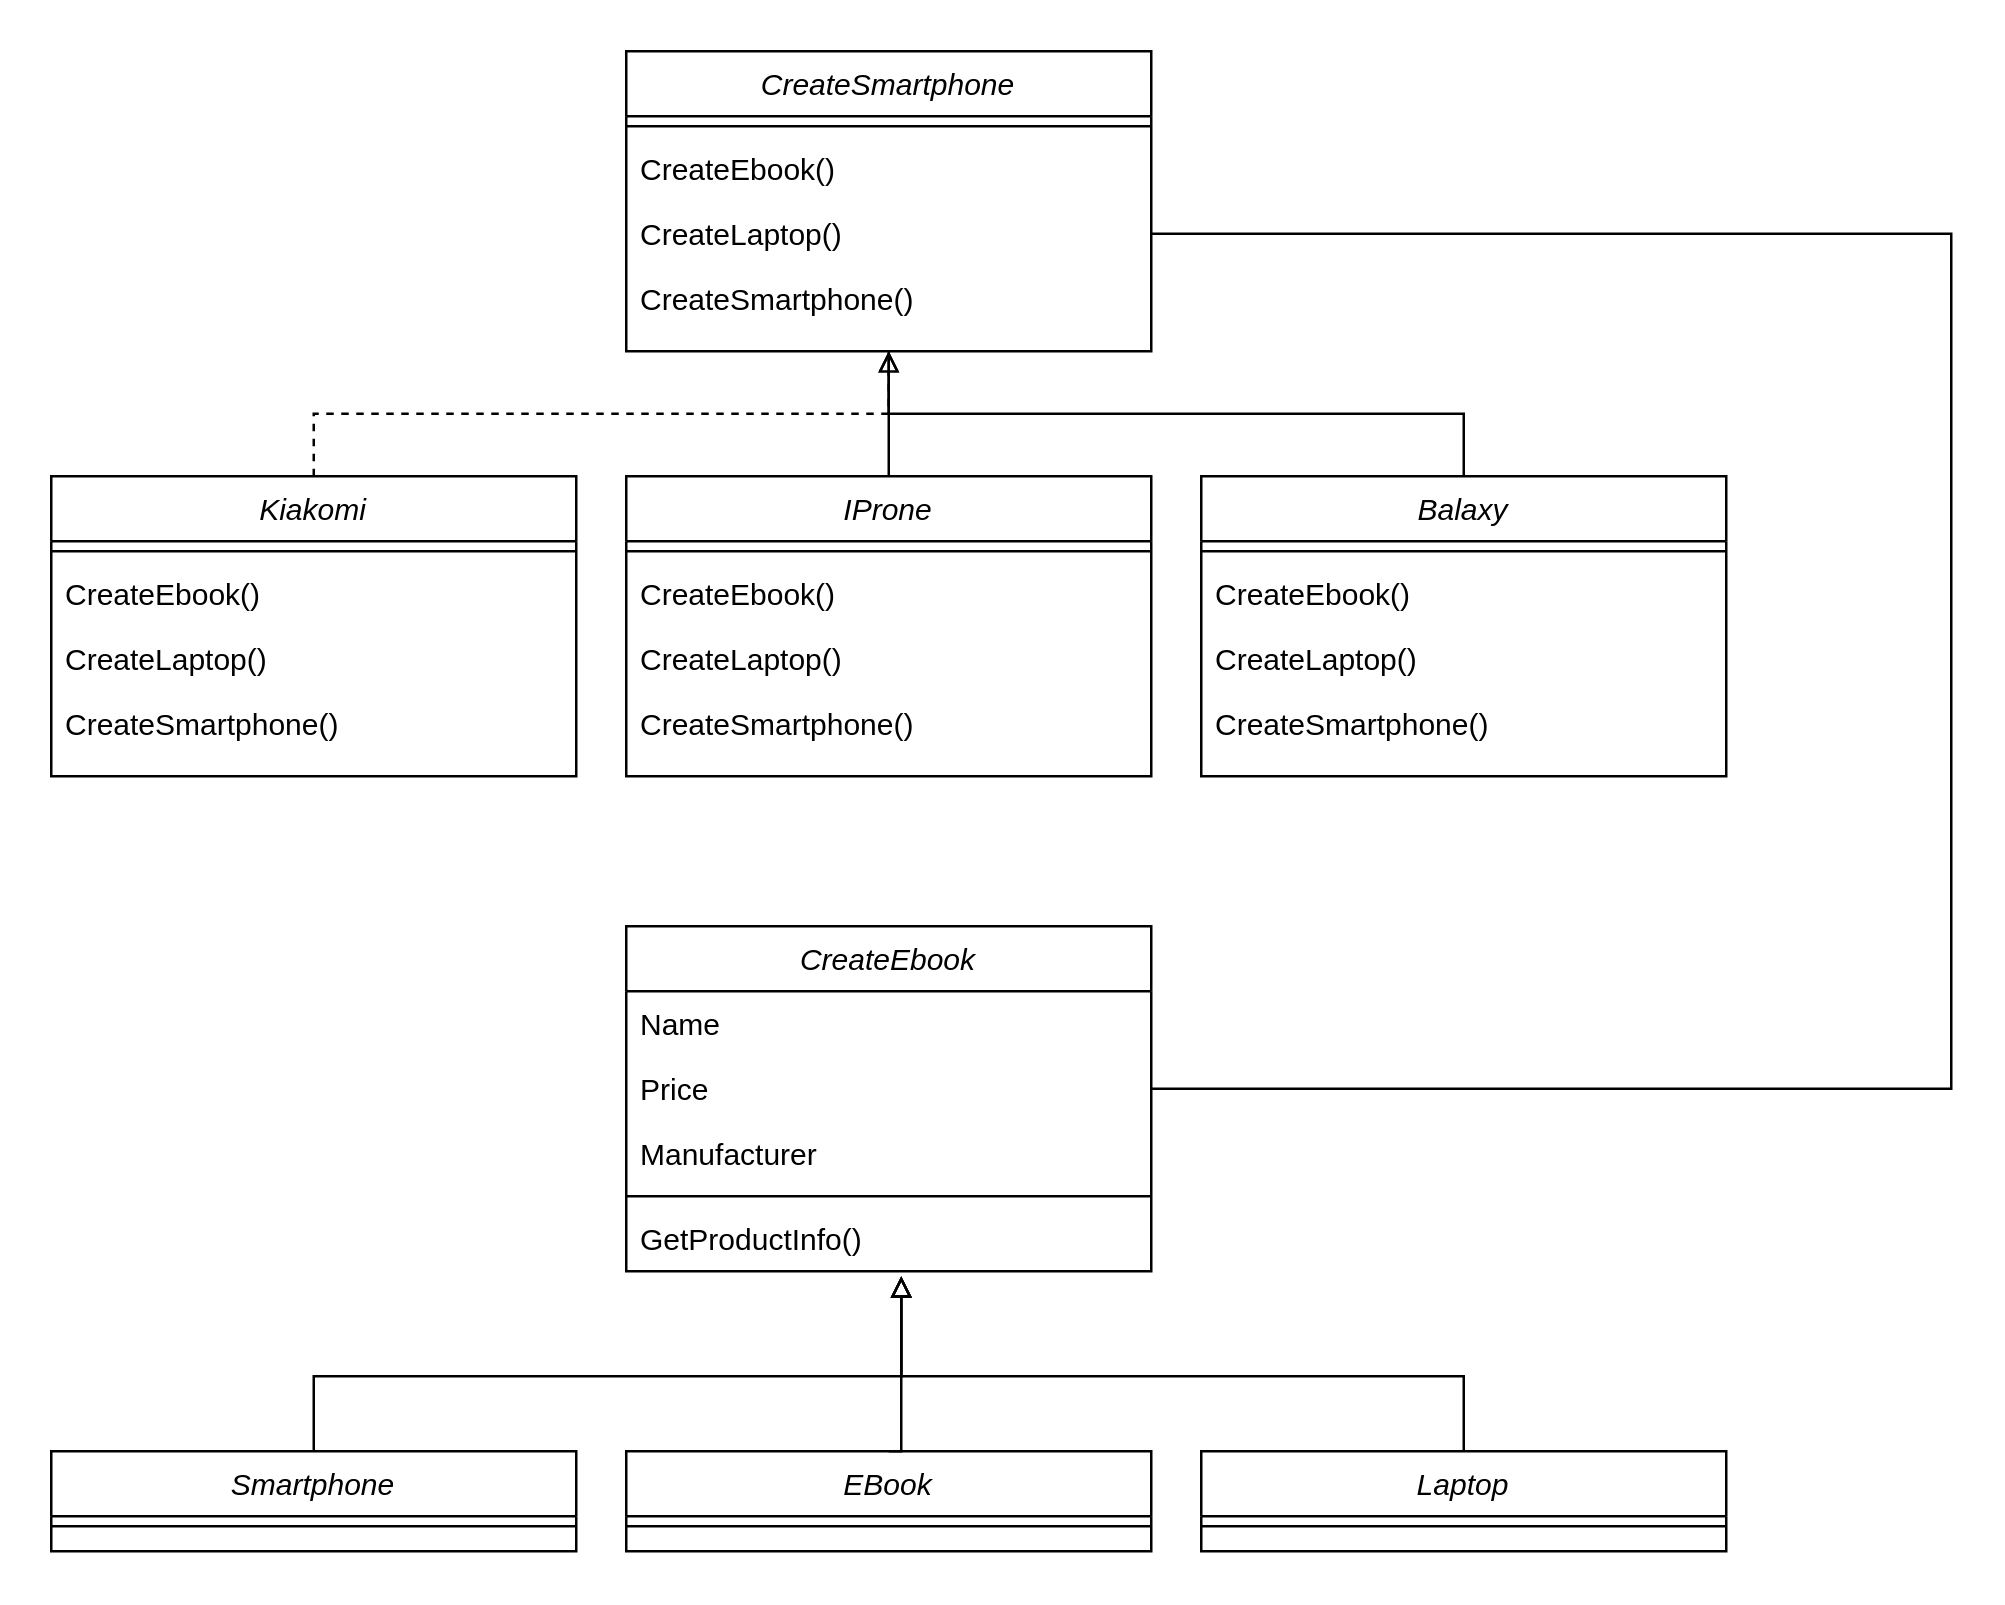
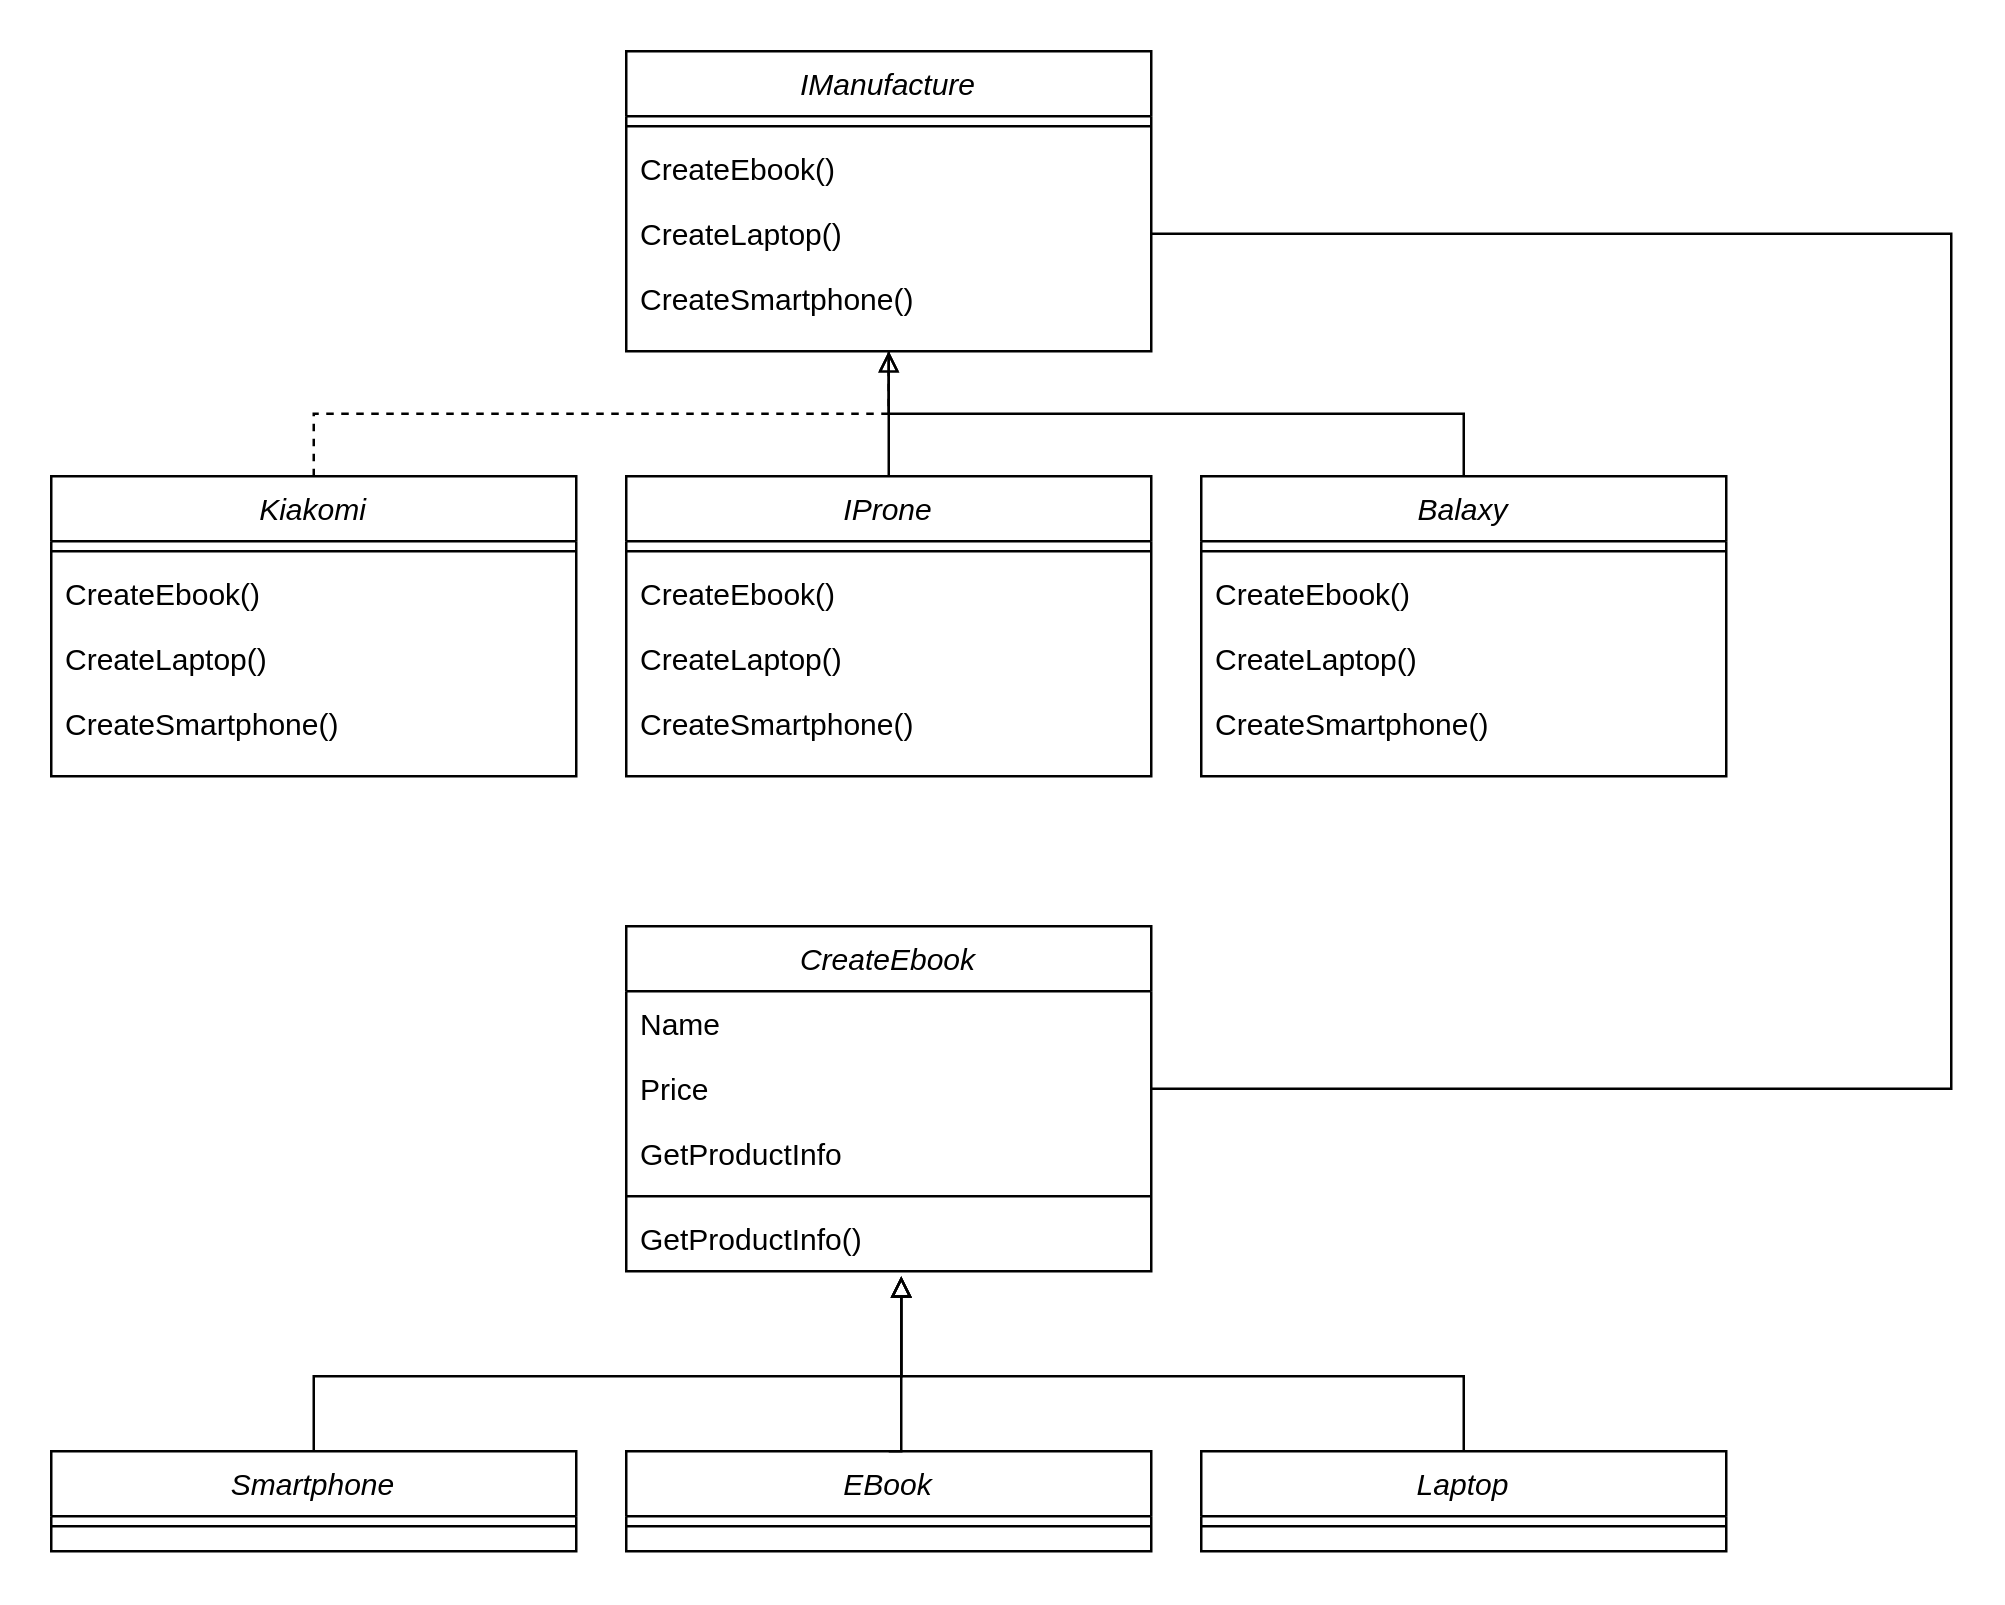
node "CreateSmartphone": label "CreateSmartphone" -> "IManufacture"
node "Manufacturer": label "Manufacturer" -> "GetProductInfo"
